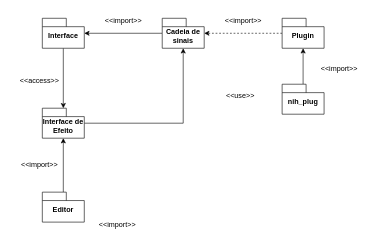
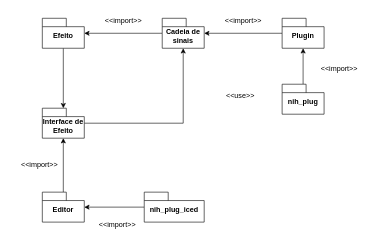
edge "Plugin" -> "Cadeia de sinais": style dashed -> solid
node "Interface": label "Interface" -> "Efeito"
node "<<access>>": removed
edge "nih_plug_iced" -> "Editor": added
node "nih_plug_iced": added
